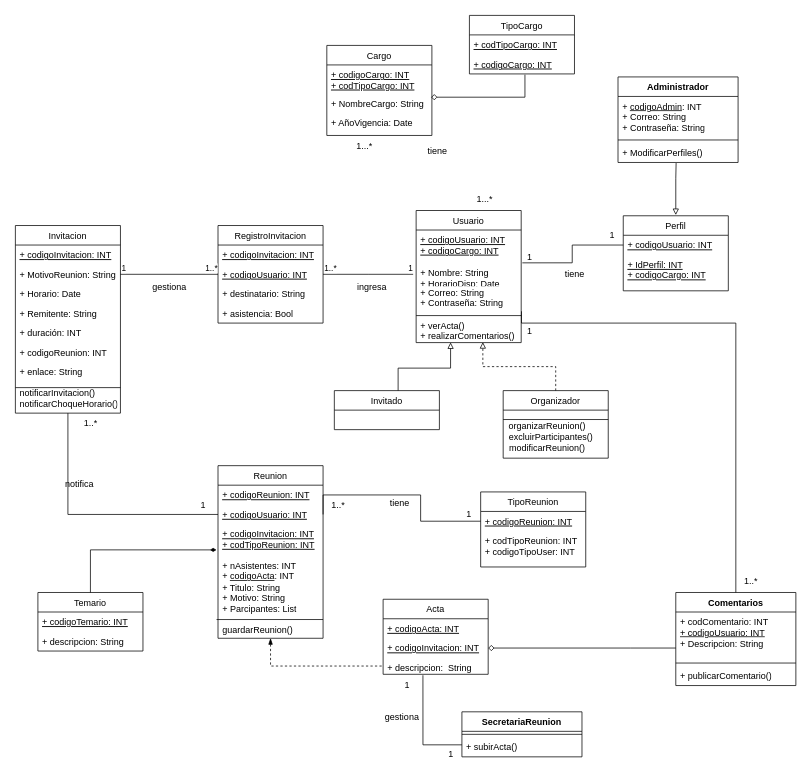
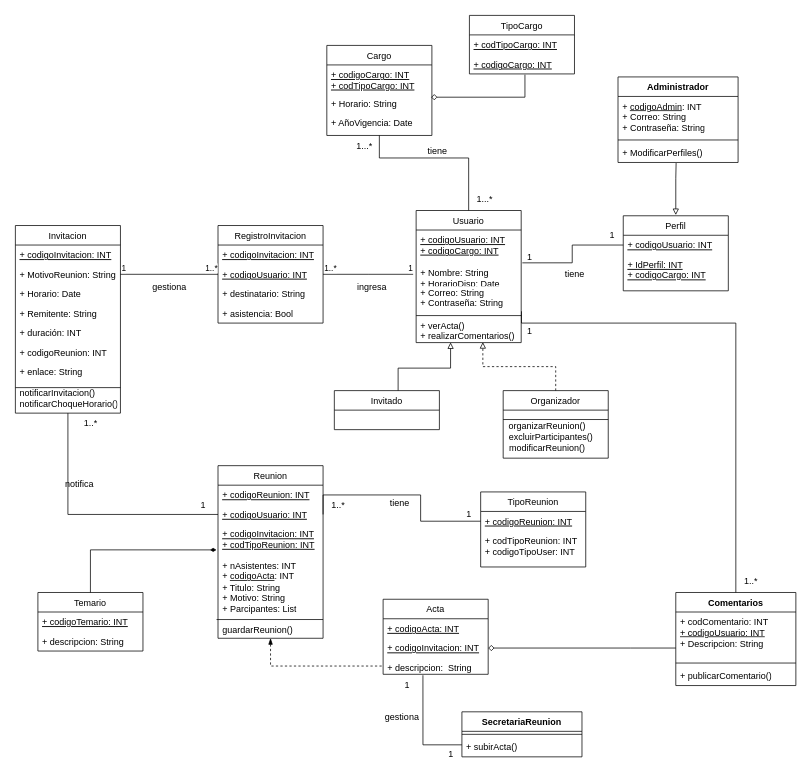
node "+ NombreCargo: String": label "+ NombreCargo: String" -> "+ Horario: String"
edge "Cargo" -- "Usuario": added
